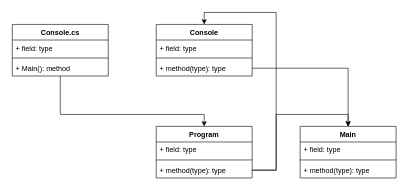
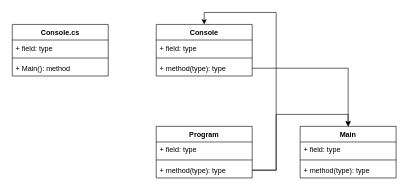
edge "+ Main(): method" -> "Program": removed
